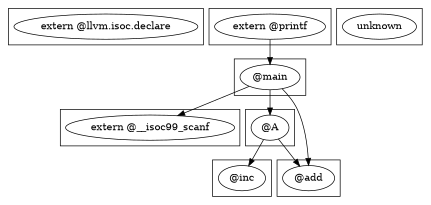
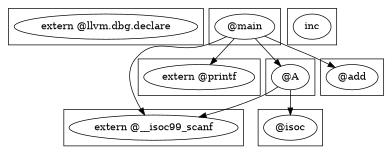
node "extern @llvm.isoc.declare": label "extern @llvm.isoc.declare" -> "extern @llvm.dbg.declare"
node "unknown": label "unknown" -> "inc"
edge "extern @printf" -> "@main": reversed
edge "@A" -> "@add": now "@A" -> "extern @__isoc99_scanf"
node "@inc": label "@inc" -> "@isoc"
